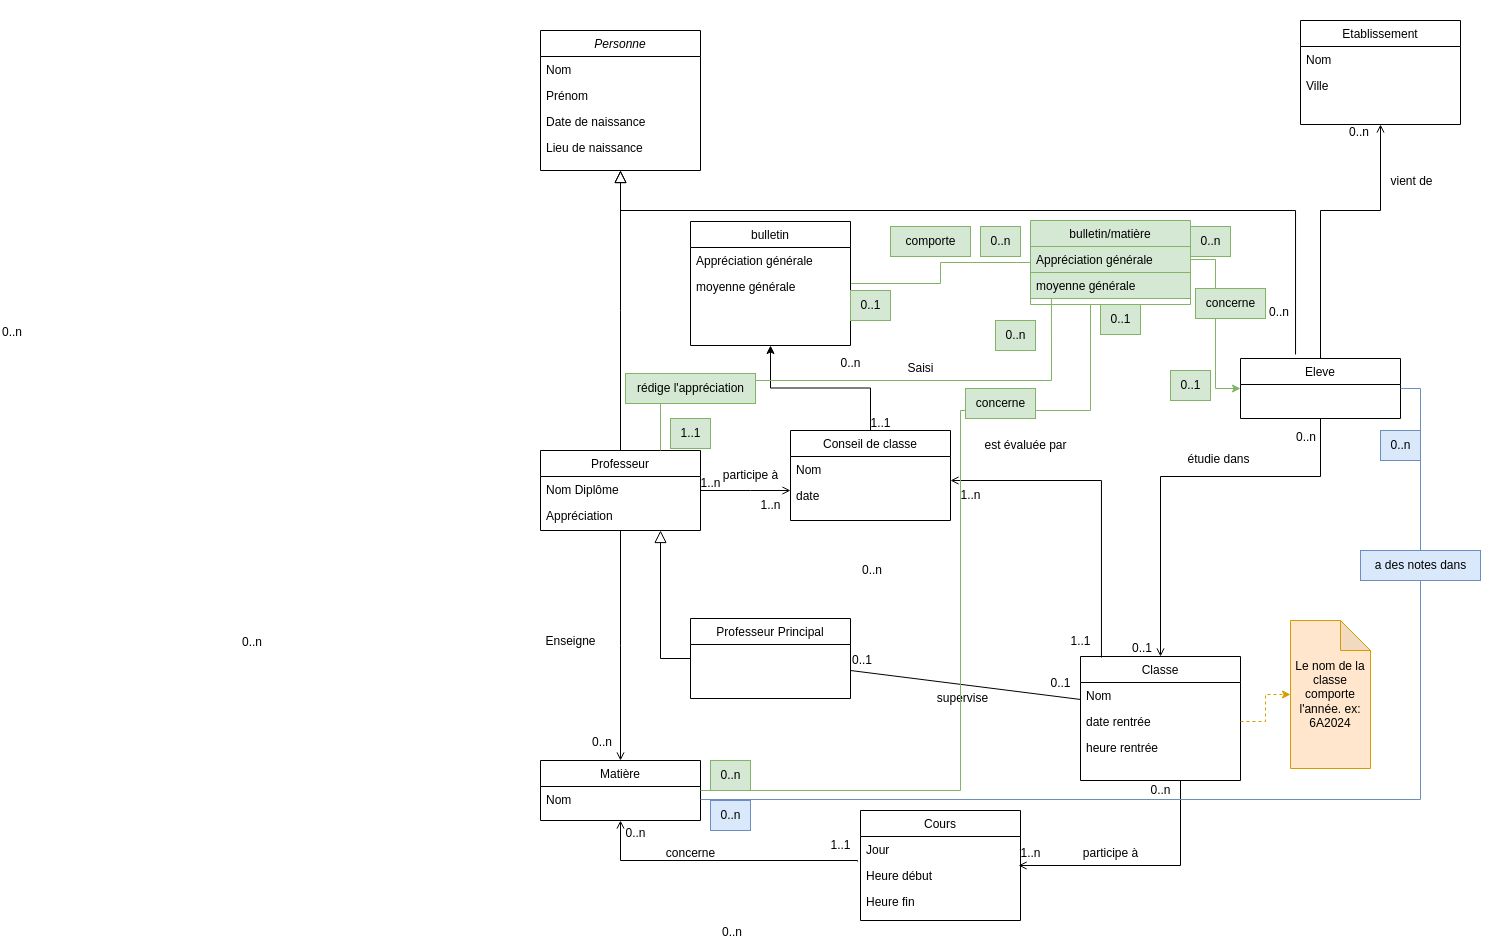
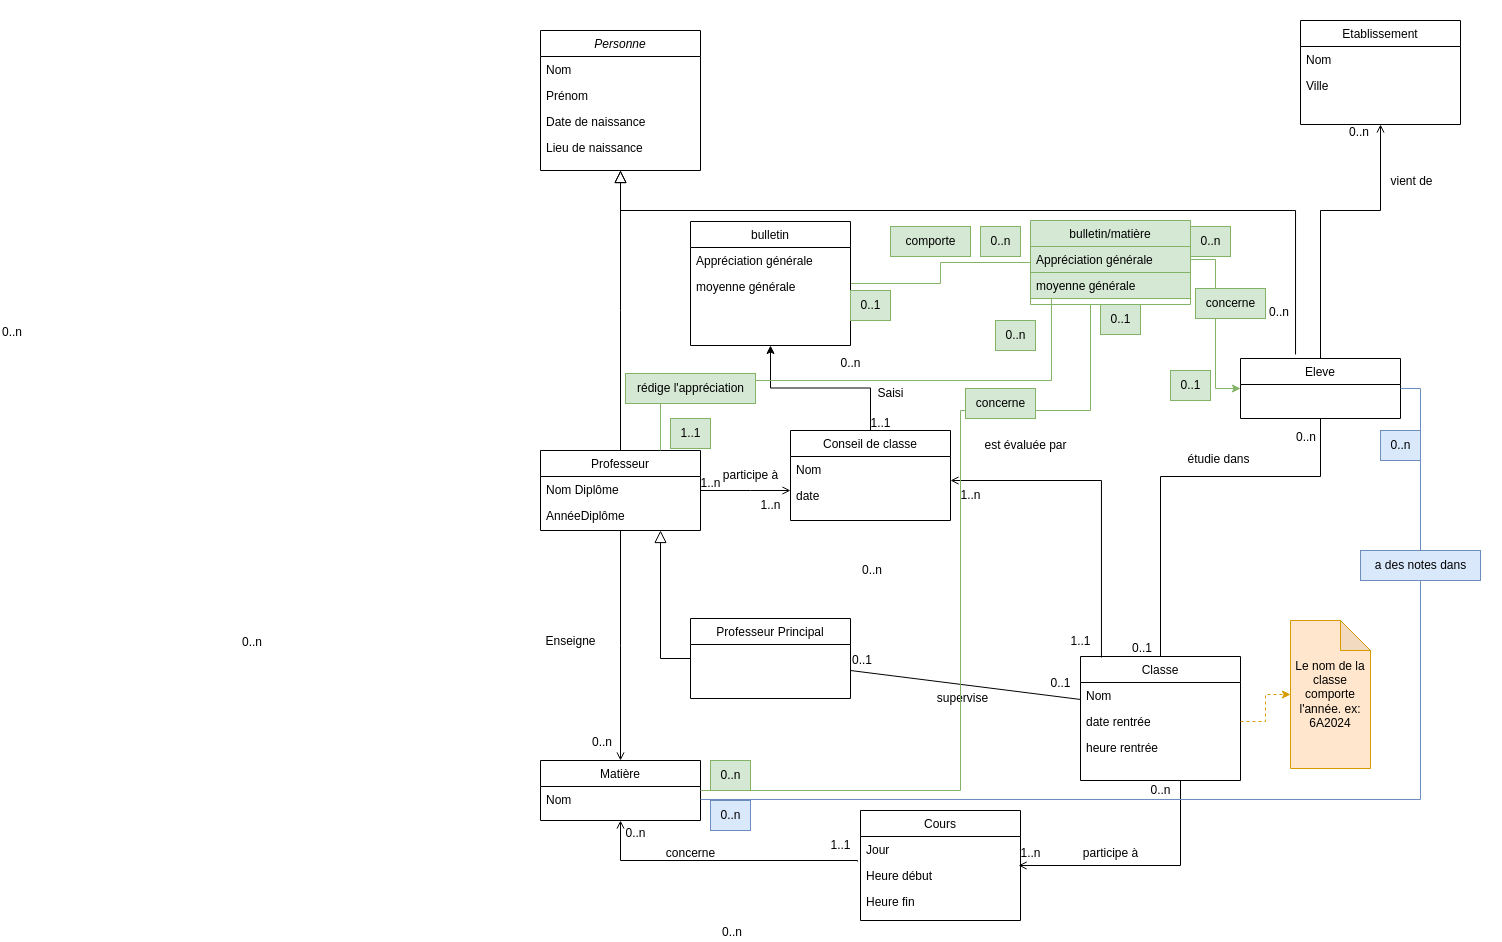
node "Saisi": moved (921, 369) -> (891, 394)
node "Appréciation": label "Appréciation" -> "AnnéeDiplôme"
edge "Eleve" -> "Classe": arrowhead open -> none
